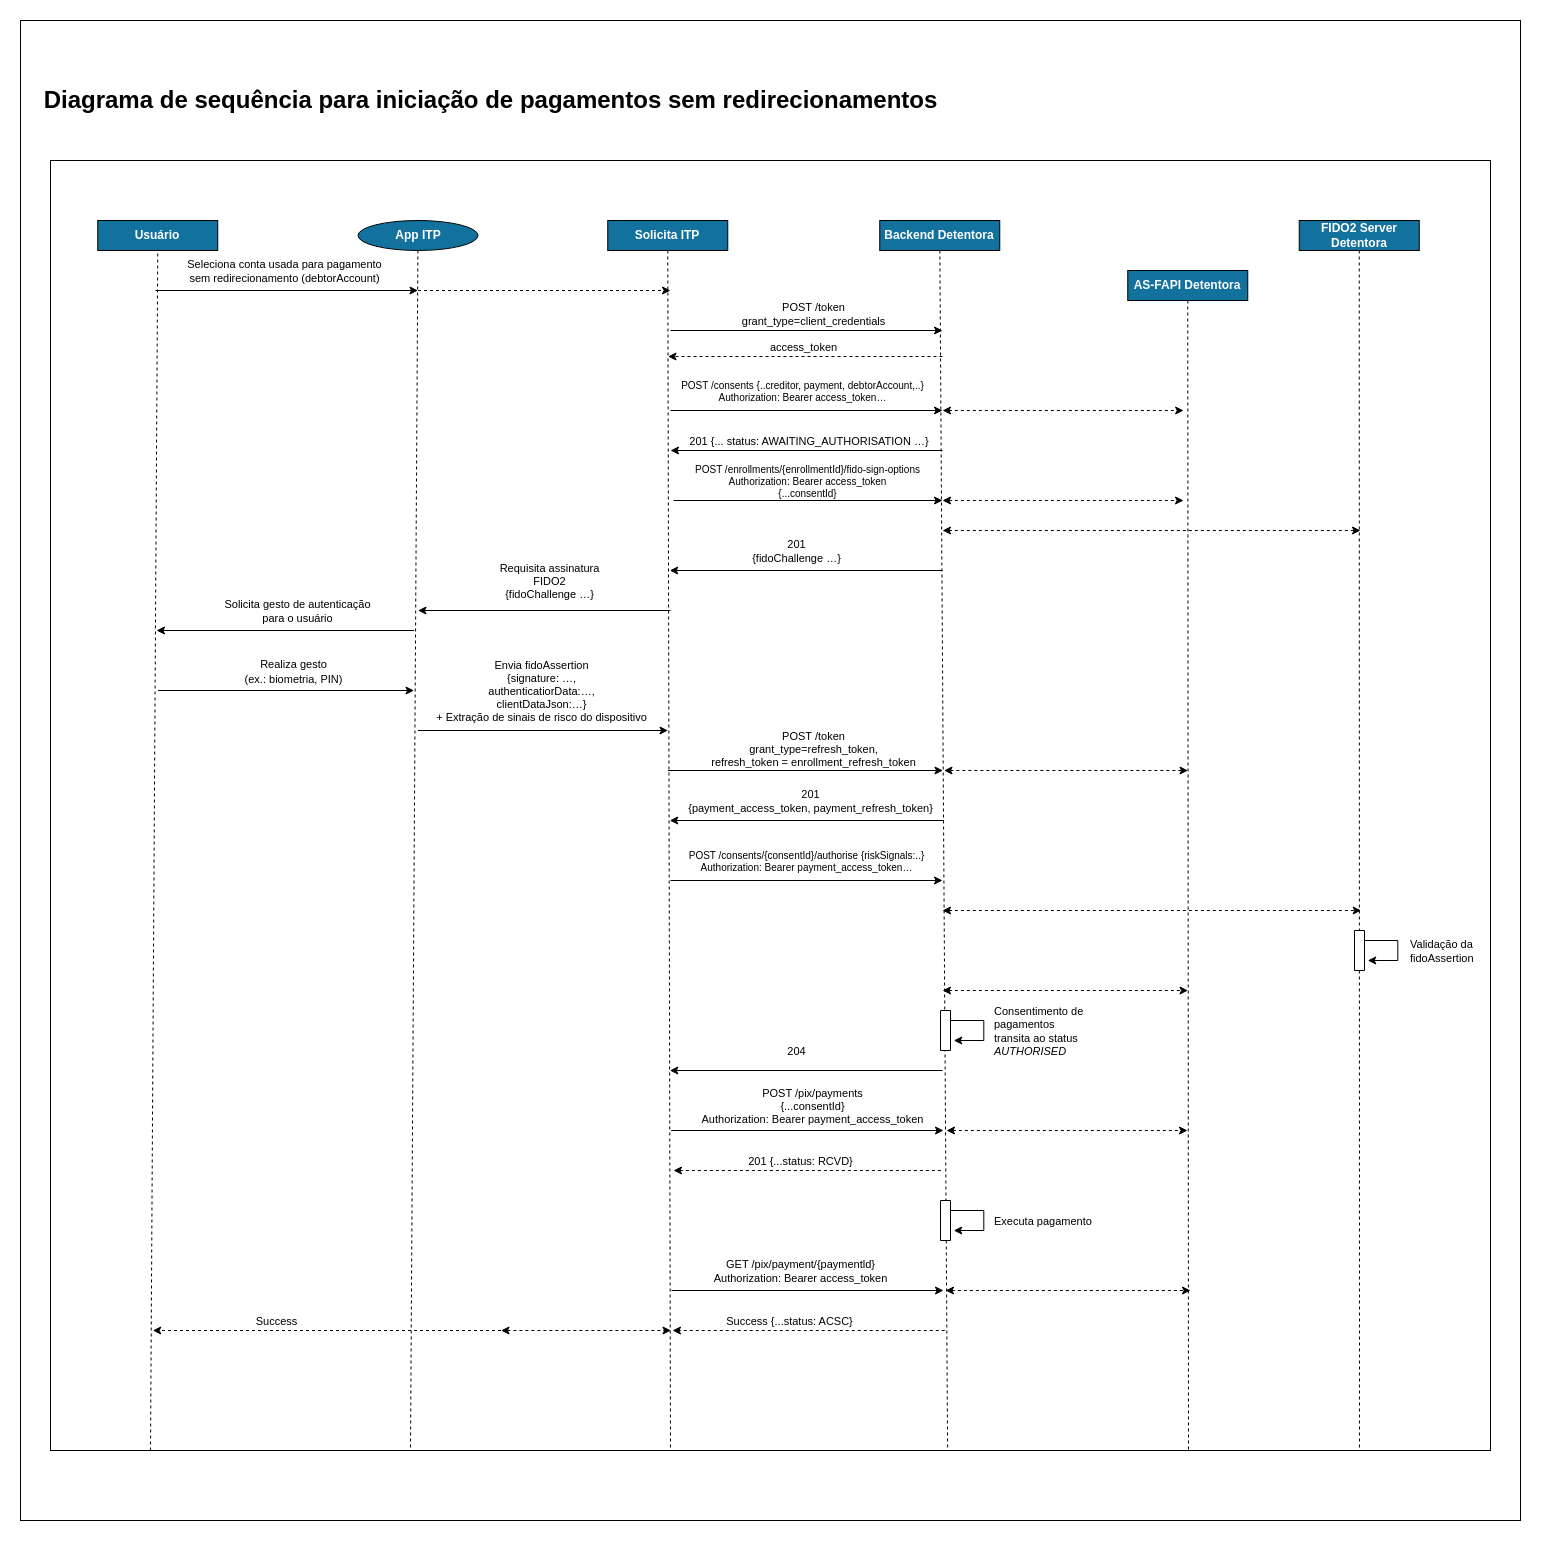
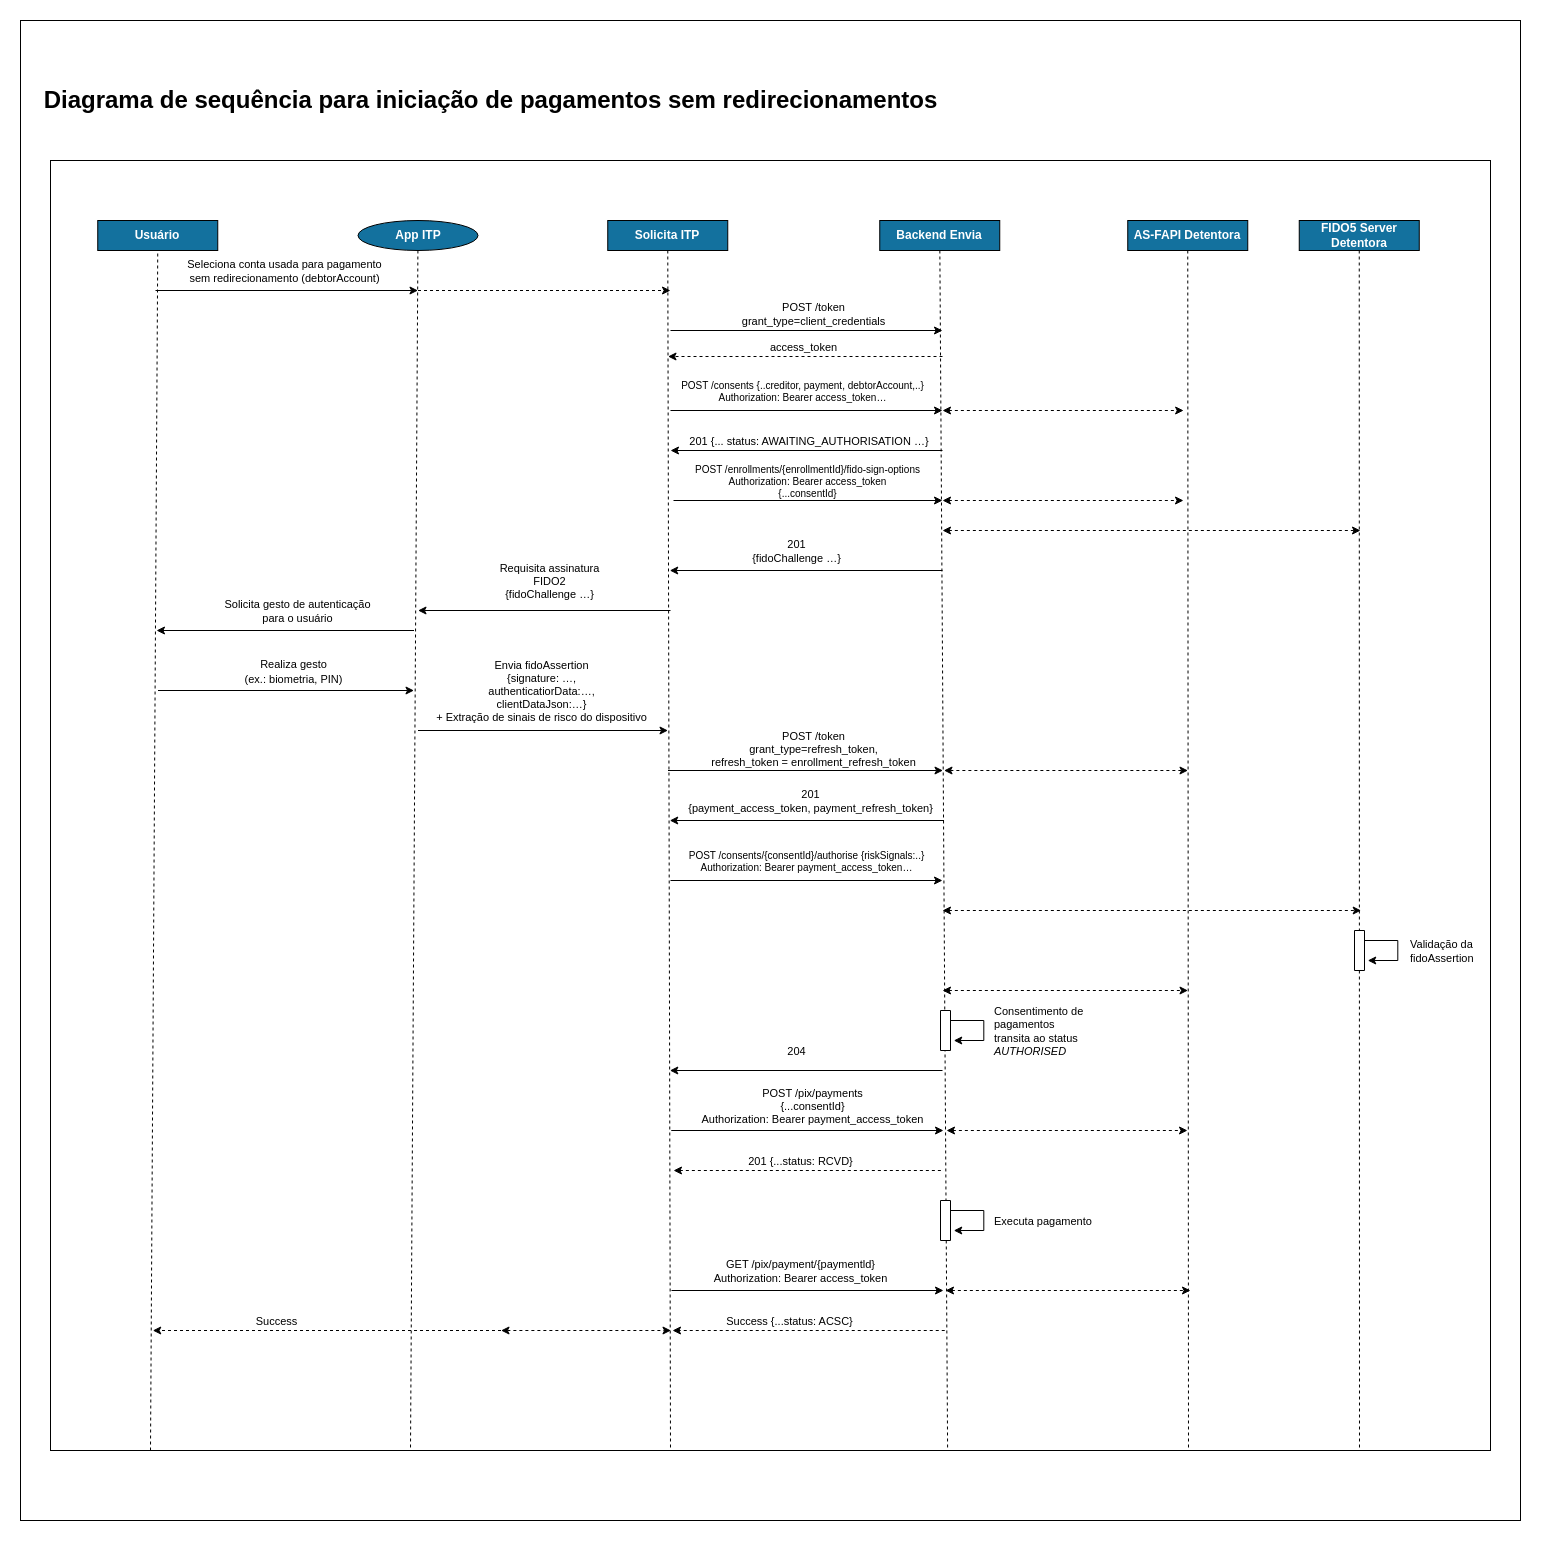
node "Backend Detentora": label "Backend Detentora" -> "Backend Envia"
node "FIDO2 Server Detentora": label "FIDO2 Server Detentora" -> "FIDO5 Server Detentora"
node "AS-FAPI Detentora": moved (1188, 286) -> (1188, 236)
